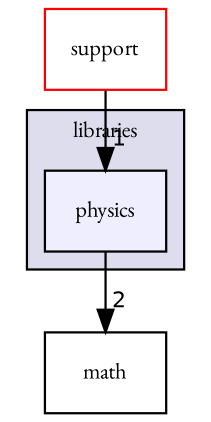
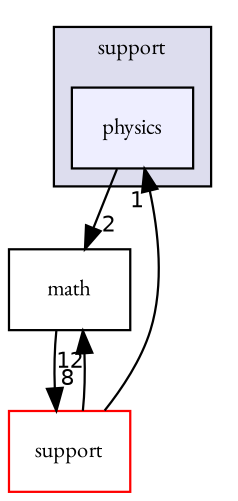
cluster "libraries": label "libraries" -> "support"
edge "math" -> "support": added
edge "support" -> "math": added
